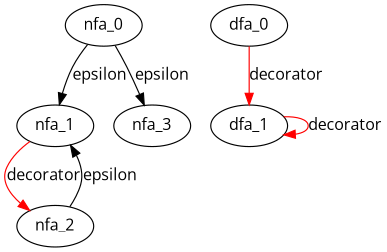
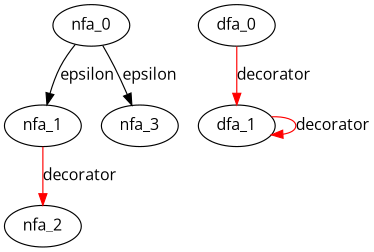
edge "nfa_2" -> "nfa_1": removed, label "epsilon"
